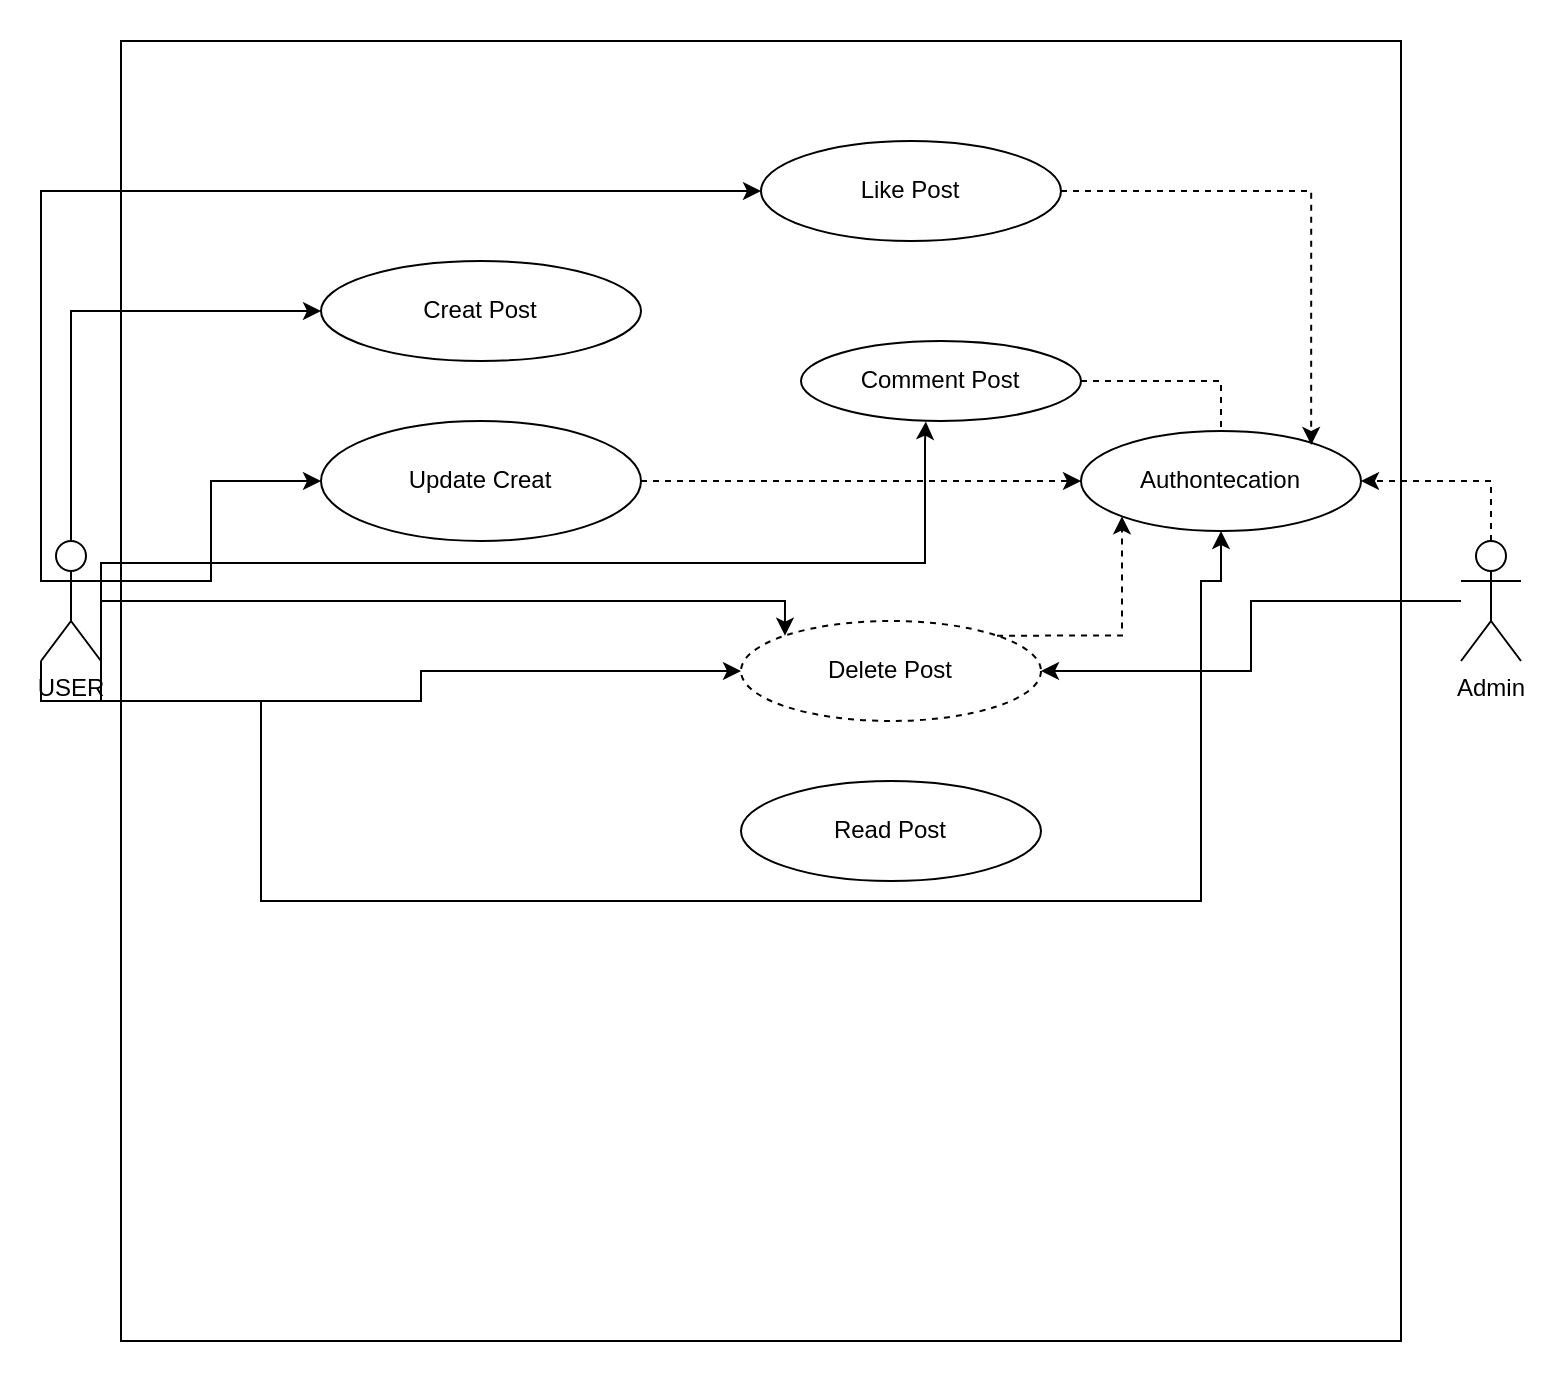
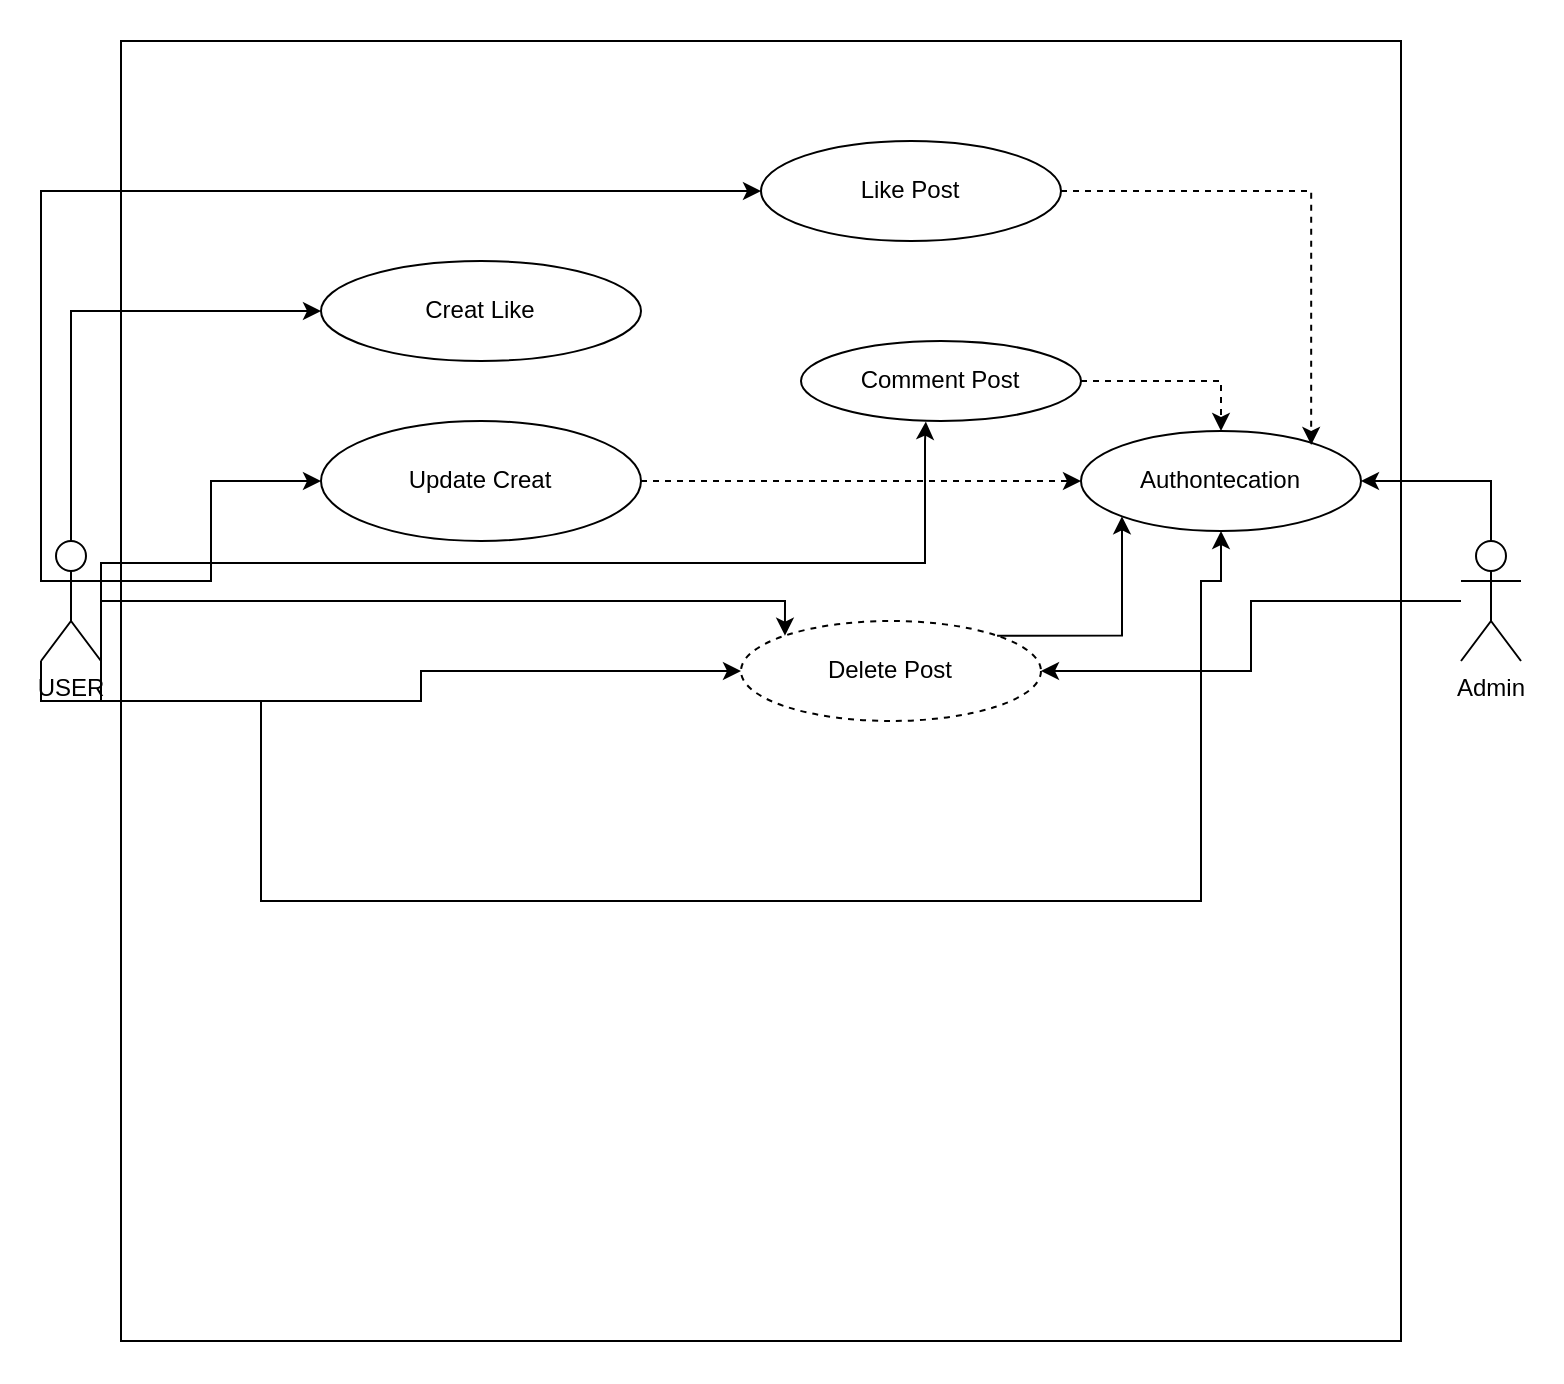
node "Creat Post": label "Creat Post" -> "Creat Like"
edge "Comment Post" -- "Authontecation": arrowhead none -> classic
edge "Admin" -> "Authontecation": style dashed -> solid
edge "Delete Post" -> "Authontecation": style dashed -> solid
node "Read Post": removed
